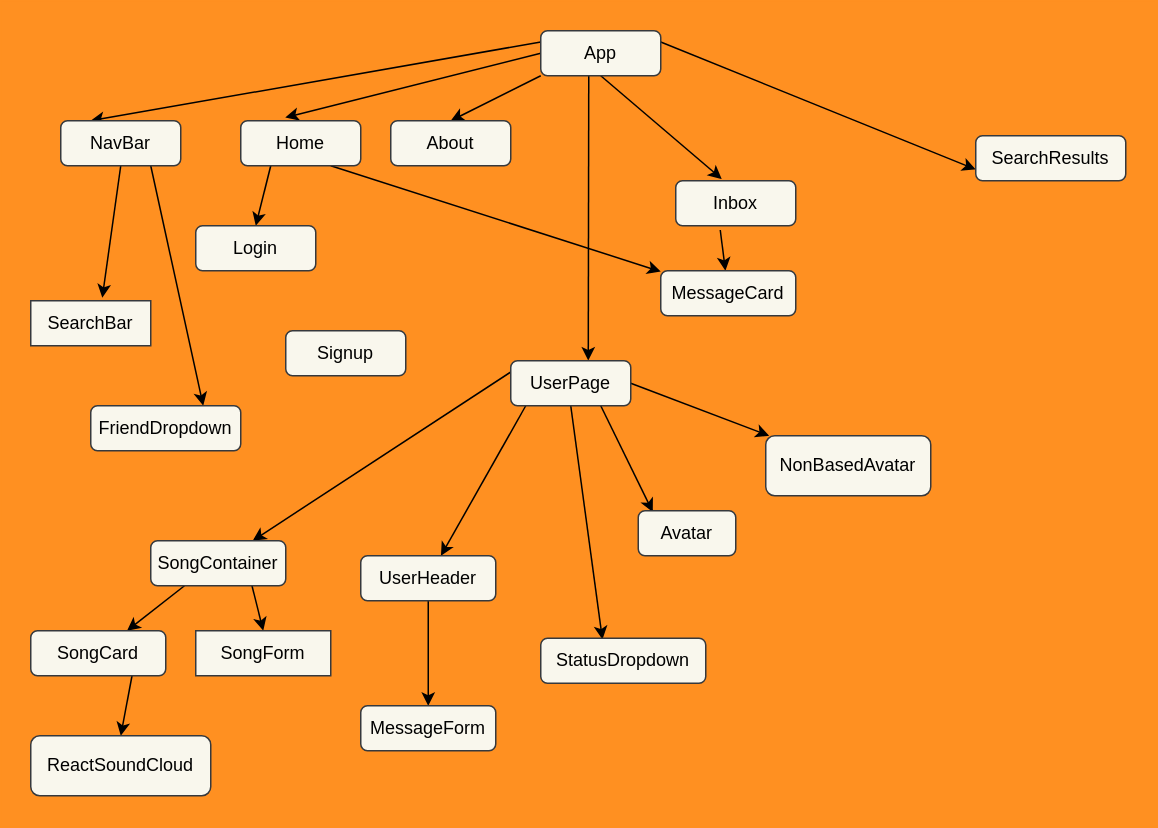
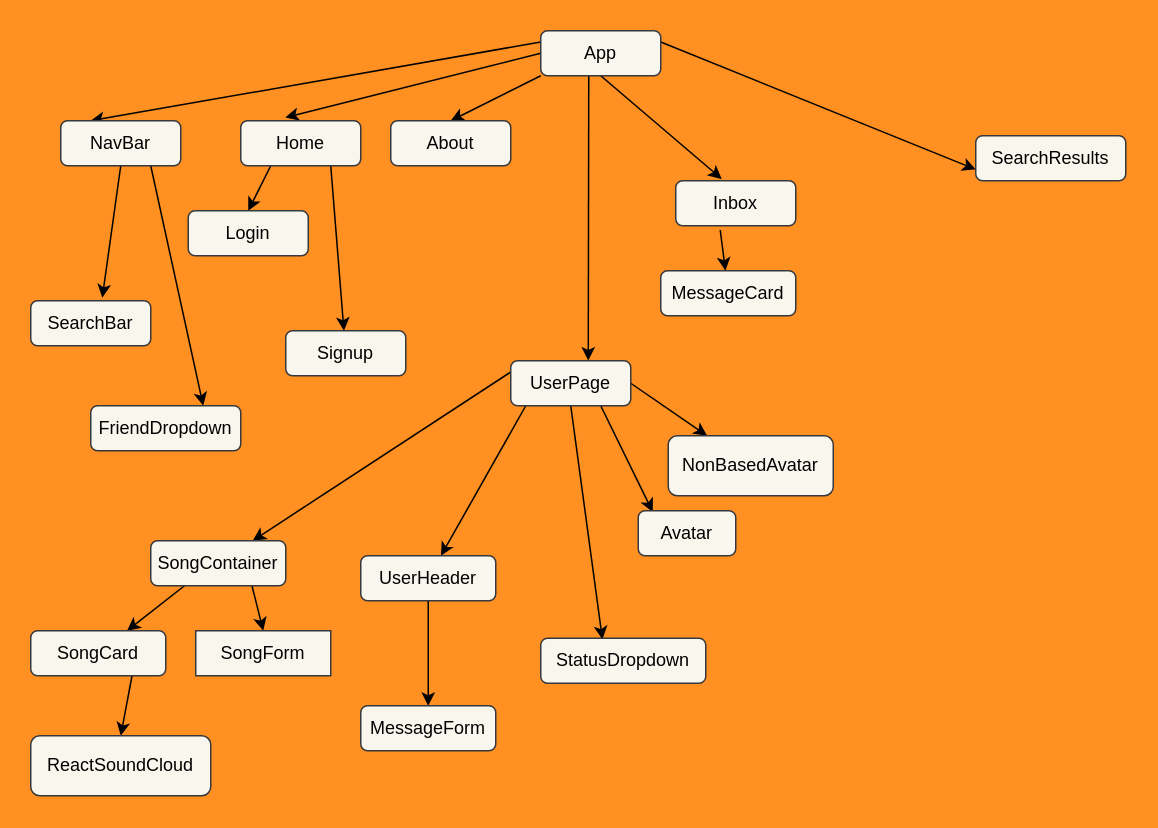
edge "Home" -> "MessageCard": now "Home" -> "Signup"
node "Login": moved (256, 248) -> (248, 233)
node "SearchBar": shape rectangle -> rounded rectangle
node "NonBasedAvatar": moved (848, 466) -> (751, 466)
